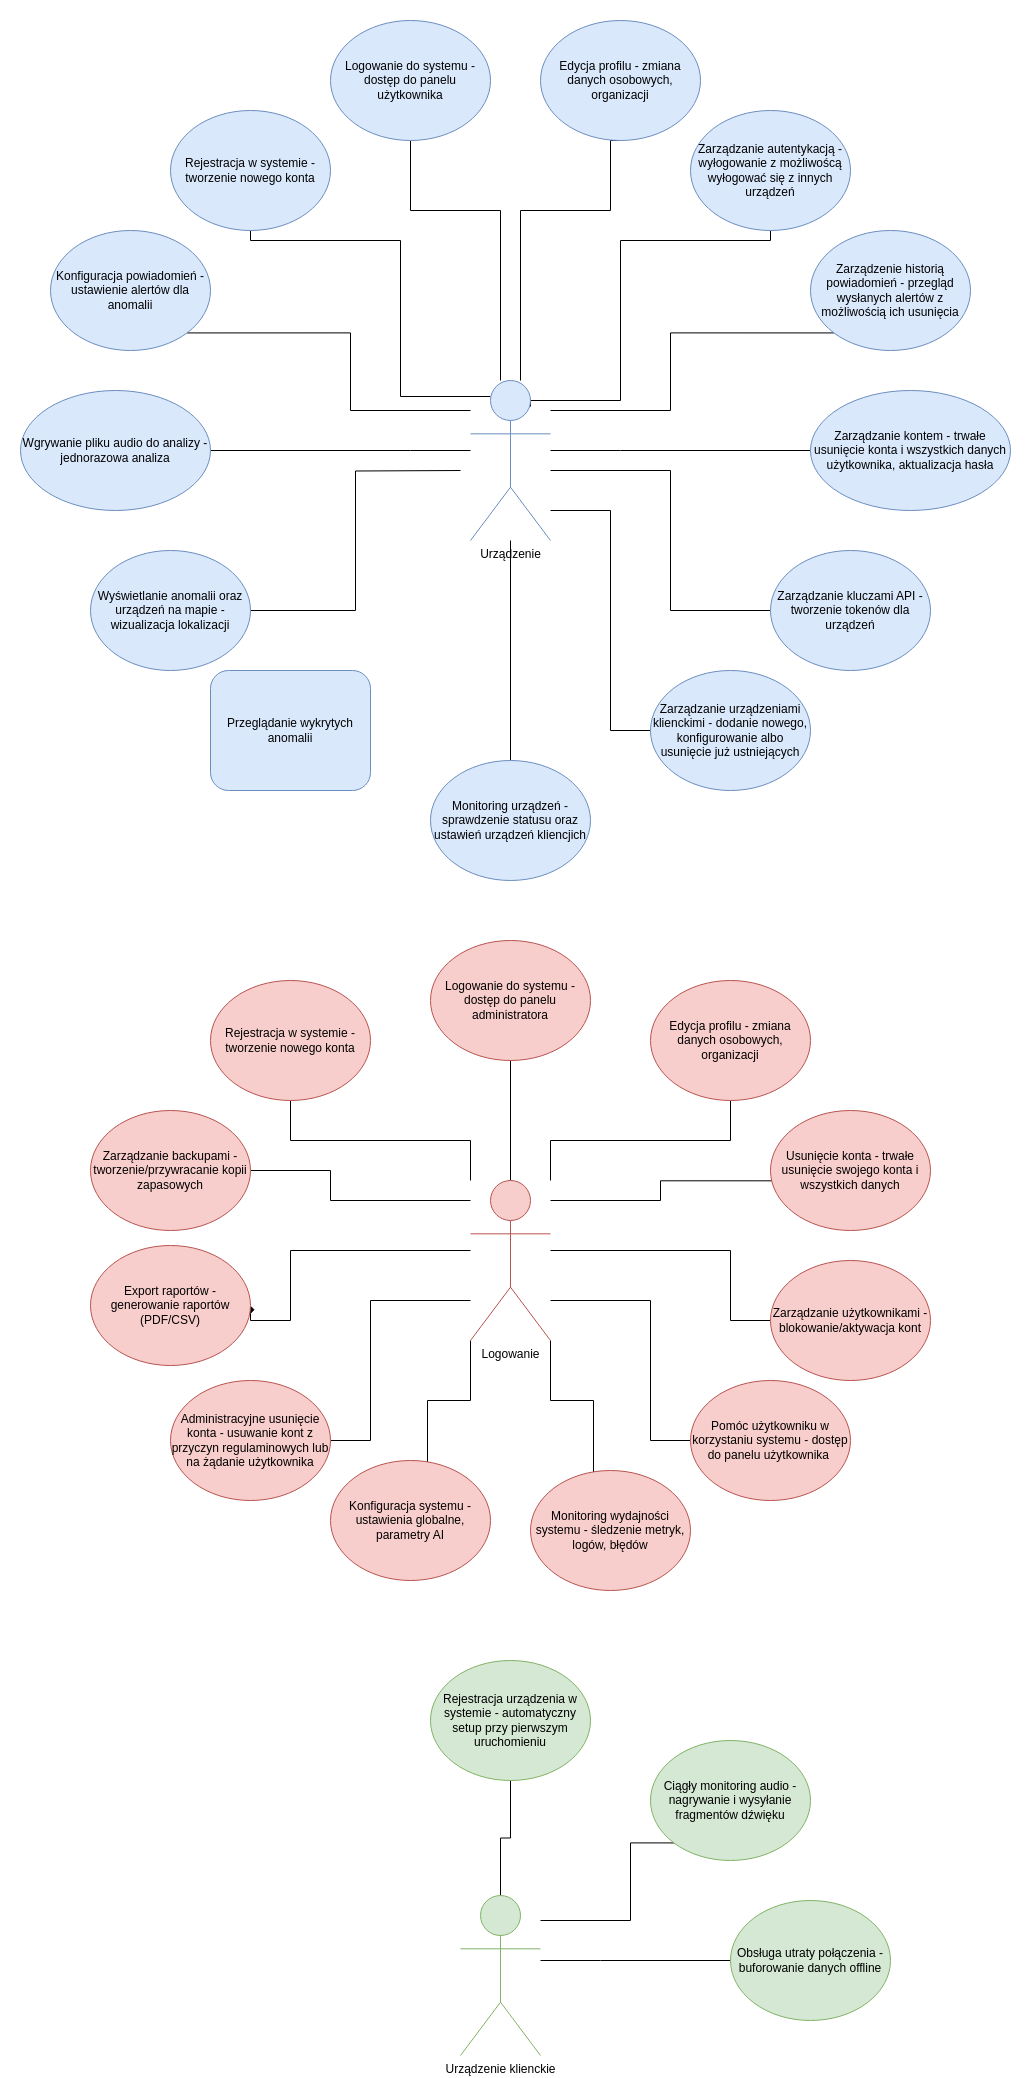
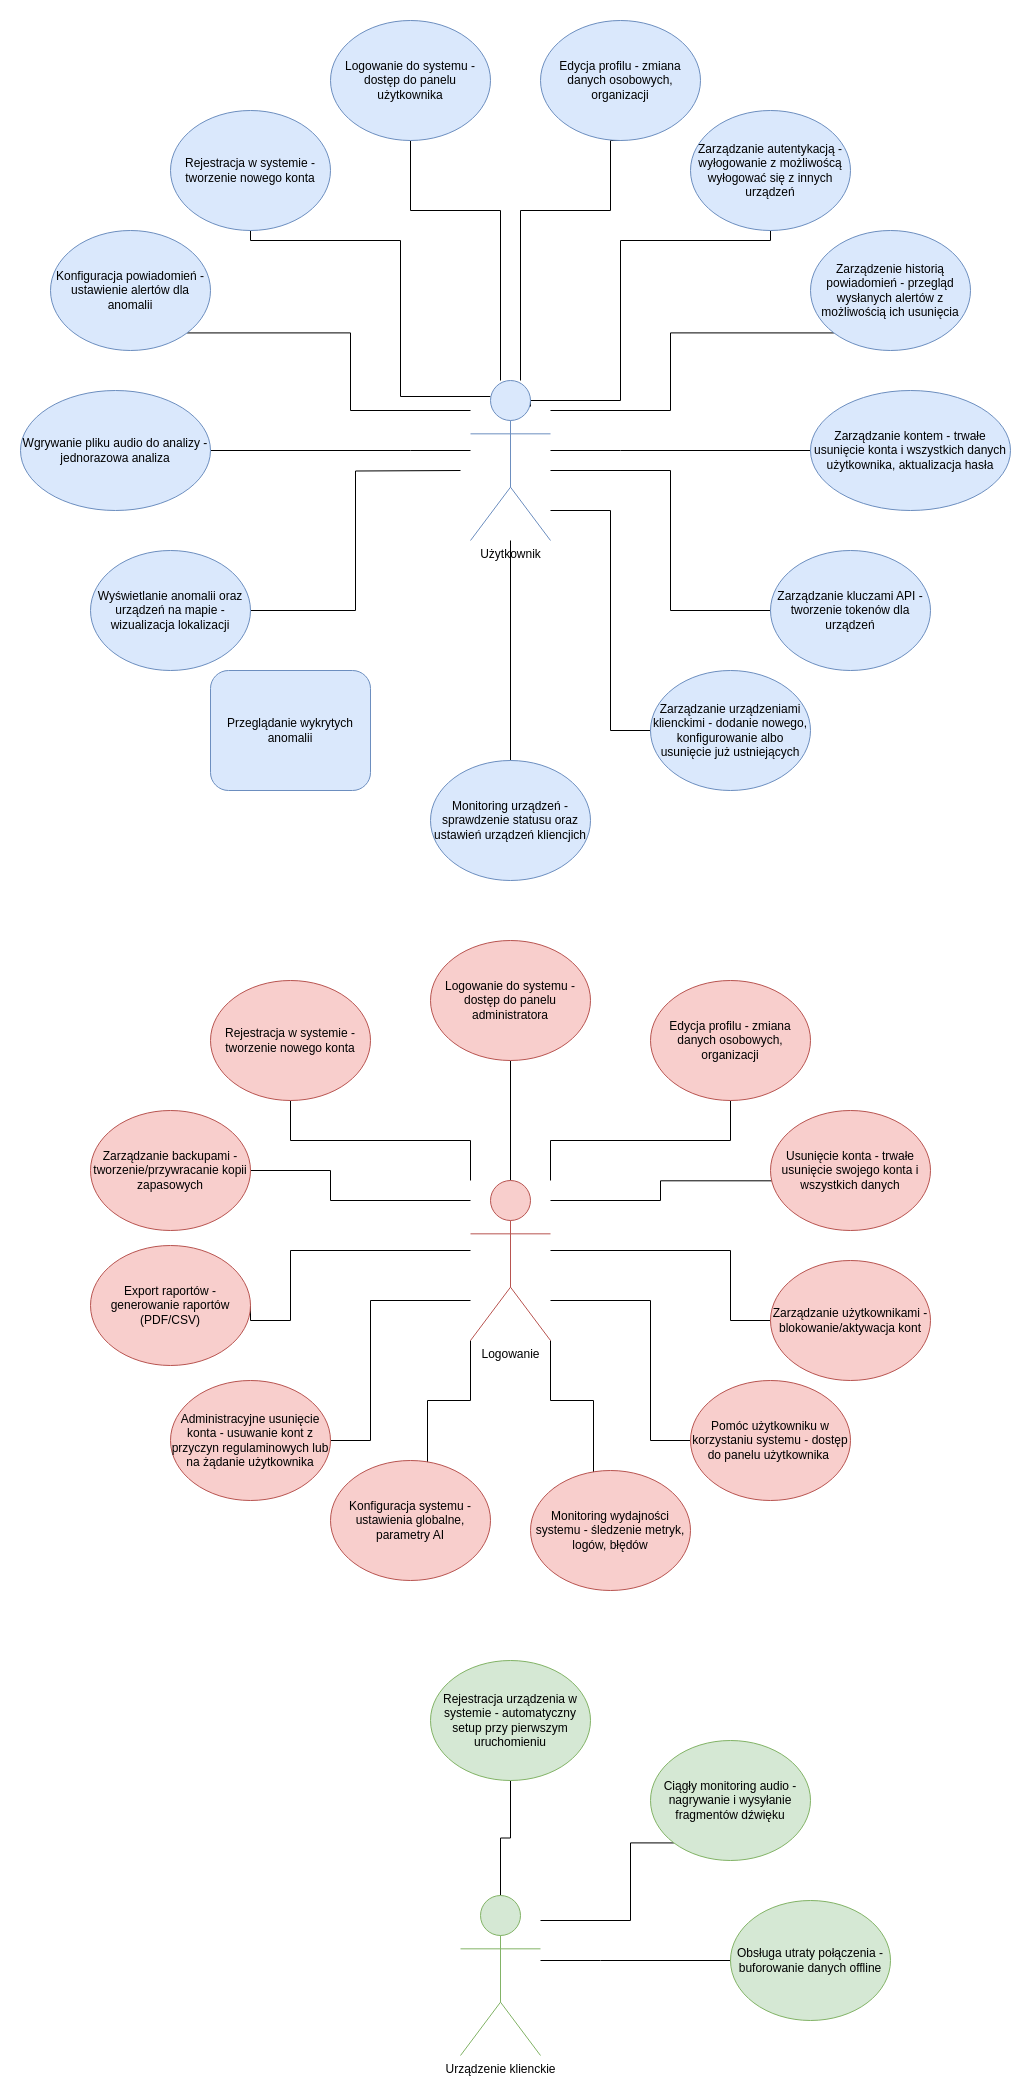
node "Urządzenie": label "Urządzenie" -> "Użytkownik"
edge "Logowanie" -> "Export raportów - generowanie raportów (PDF/CSV)": arrowhead diamond -> none
